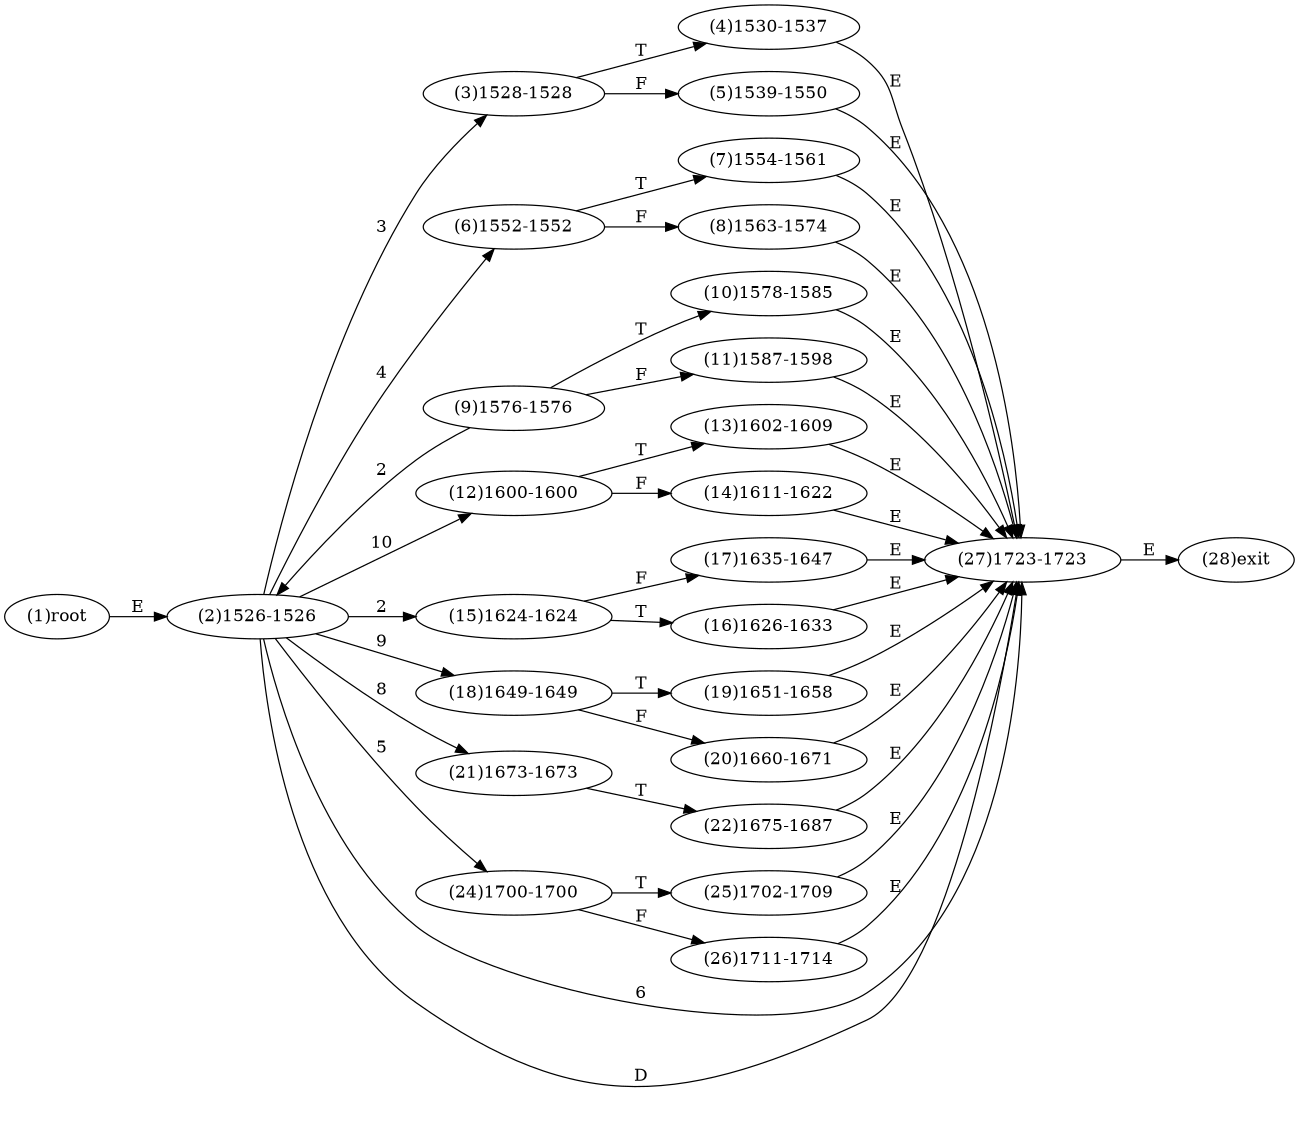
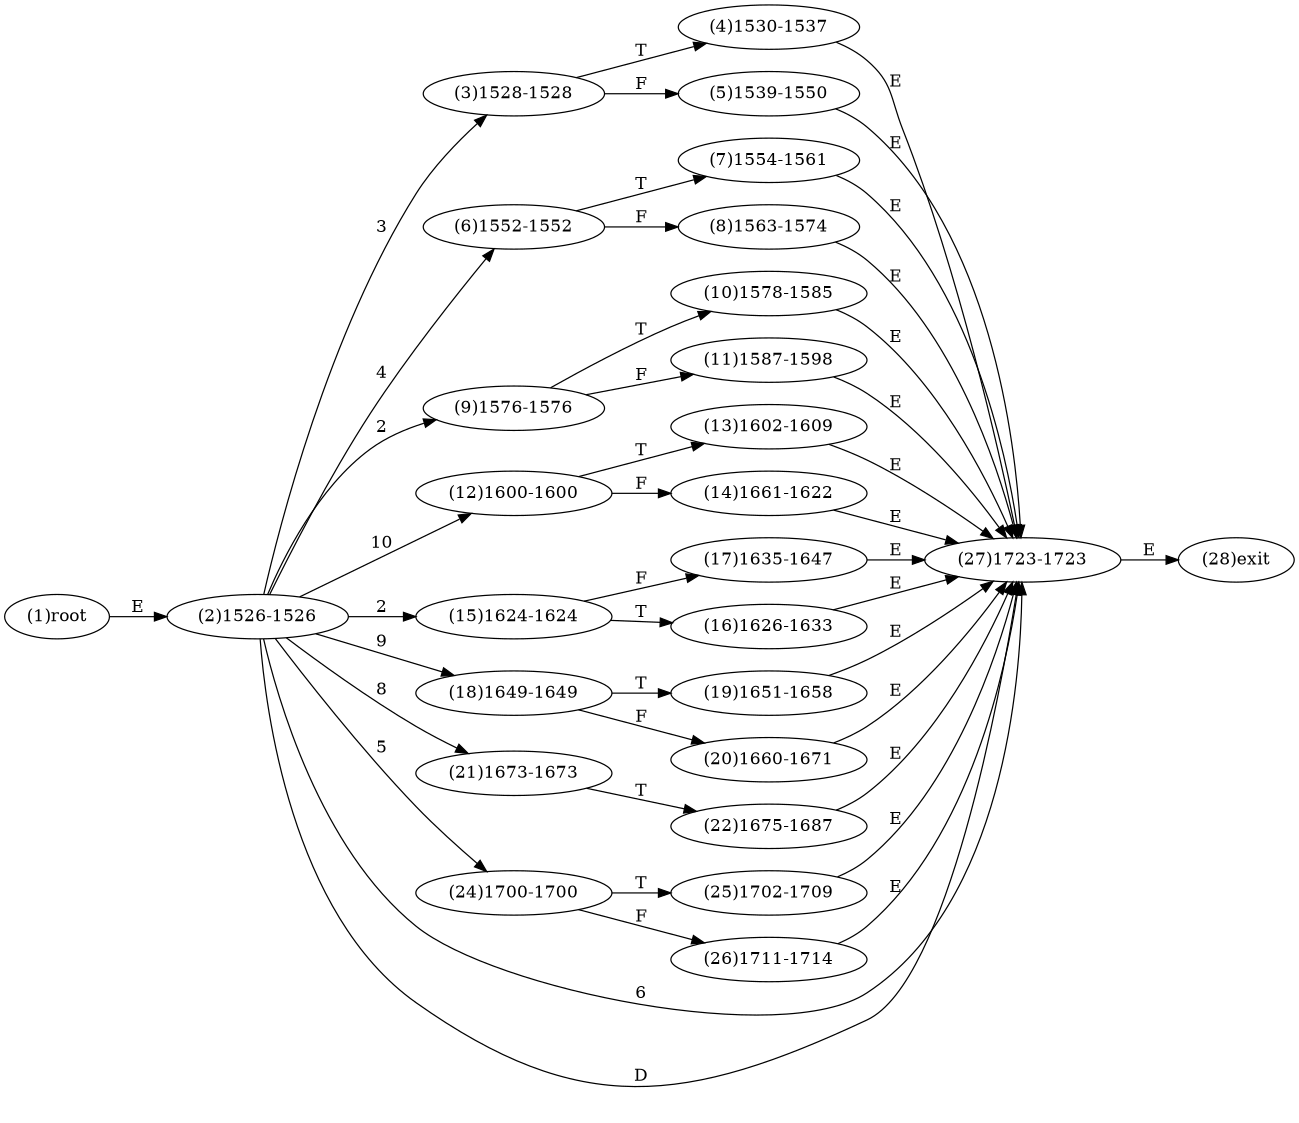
node "(14)1611-1622": label "(14)1611-1622" -> "(14)1661-1622"
edge "(9)1576-1576" -> "(2)1526-1526": reversed
